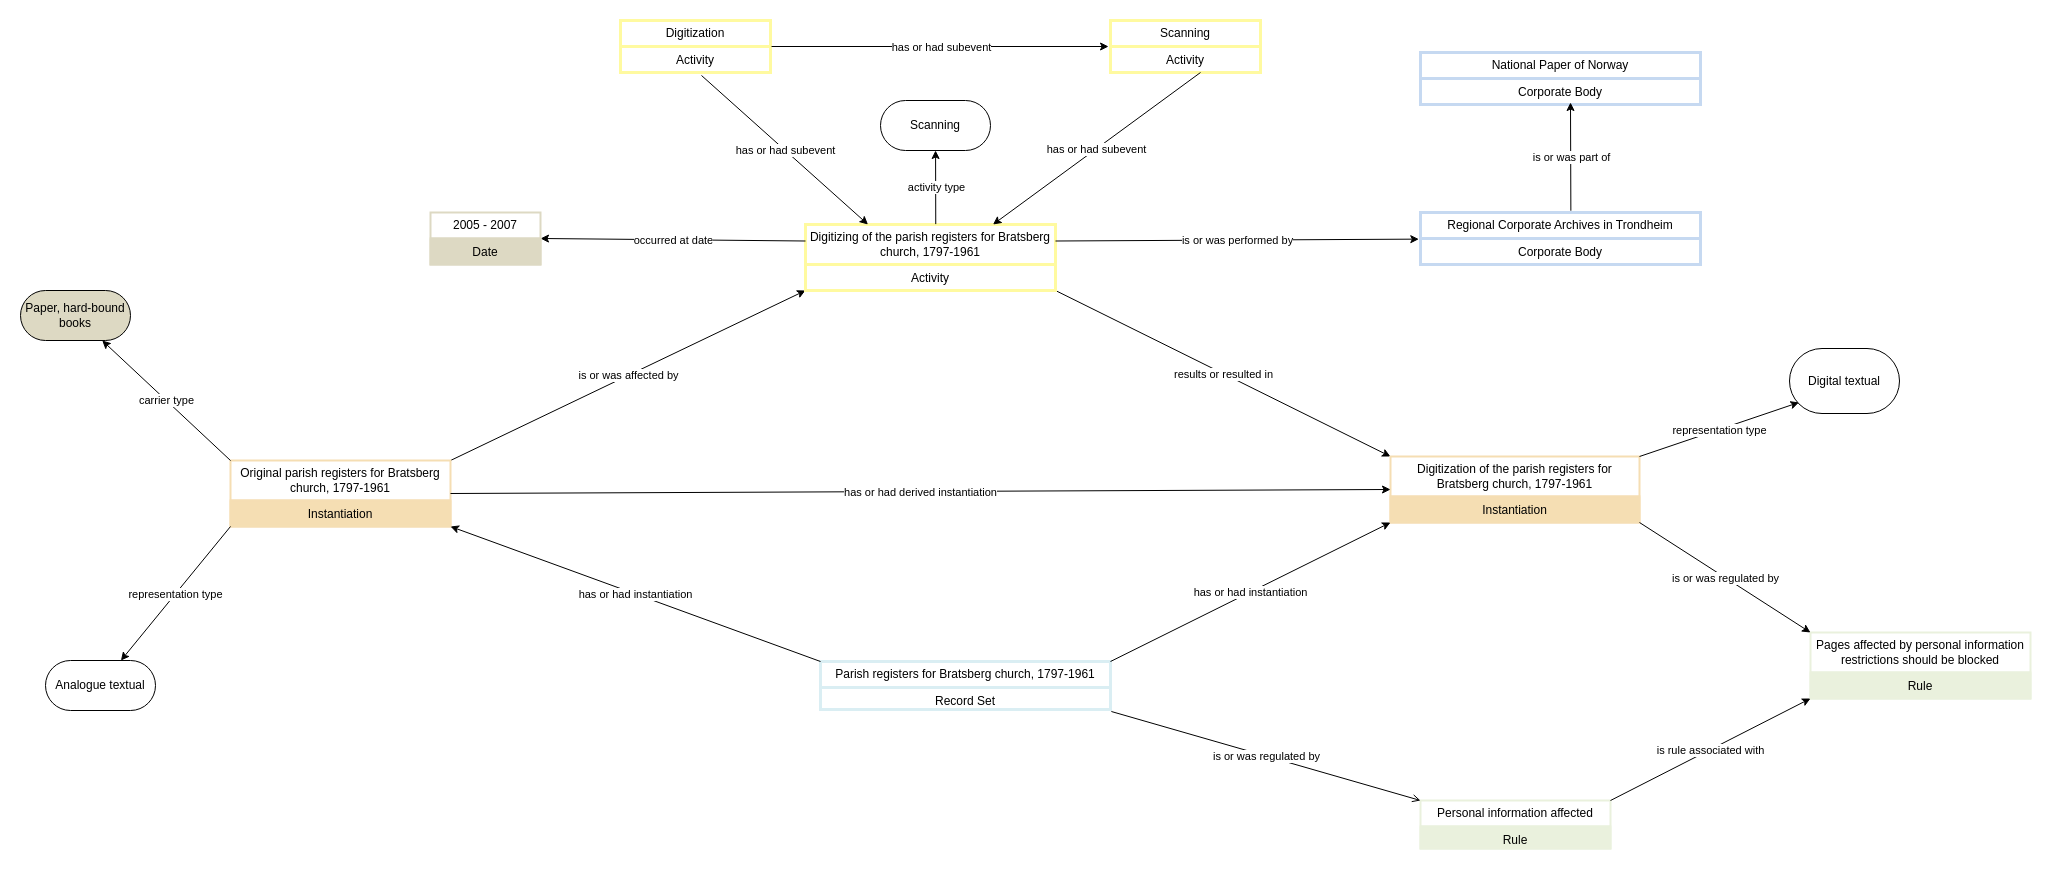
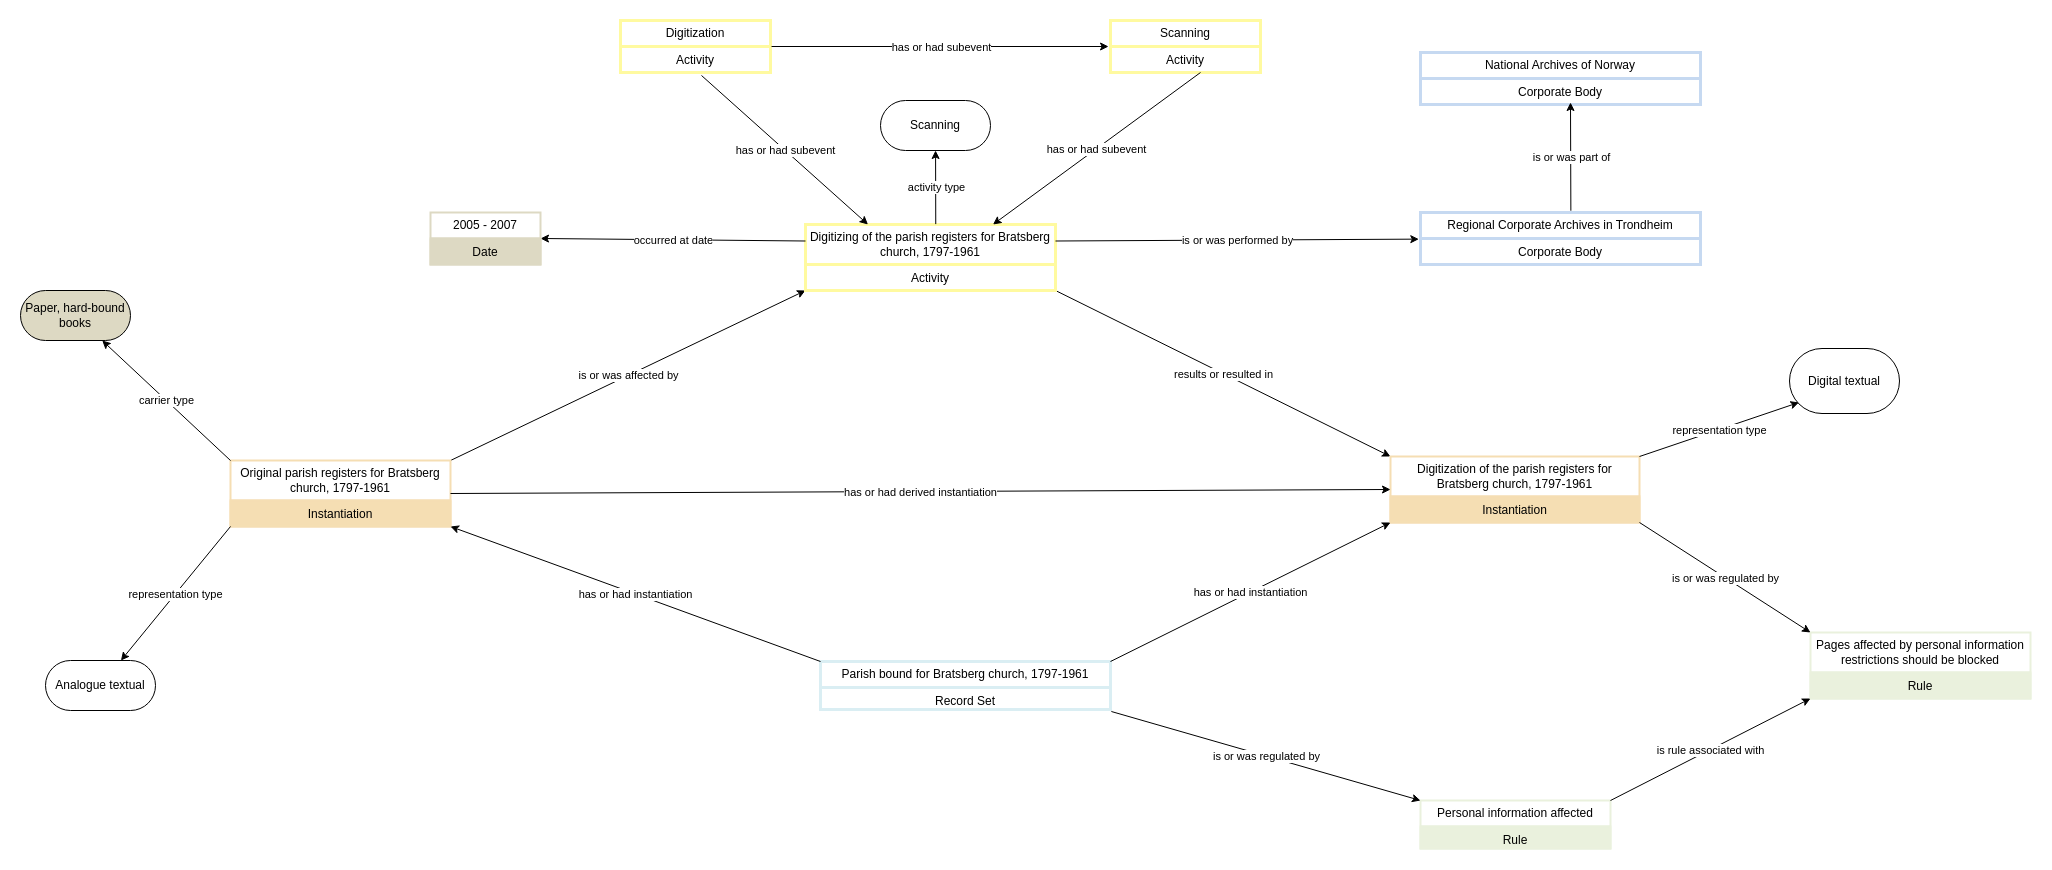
node "National Paper of Norway": label "National Paper of Norway" -> "National Archives of Norway"
node "Parish registers for Bratsberg church, 1797-1961": label "Parish registers for Bratsberg church, 1797-1961" -> "Parish bound for Bratsberg church, 1797-1961"
edge "Record Set" -> "Personal information affected": arrowhead open -> classic
